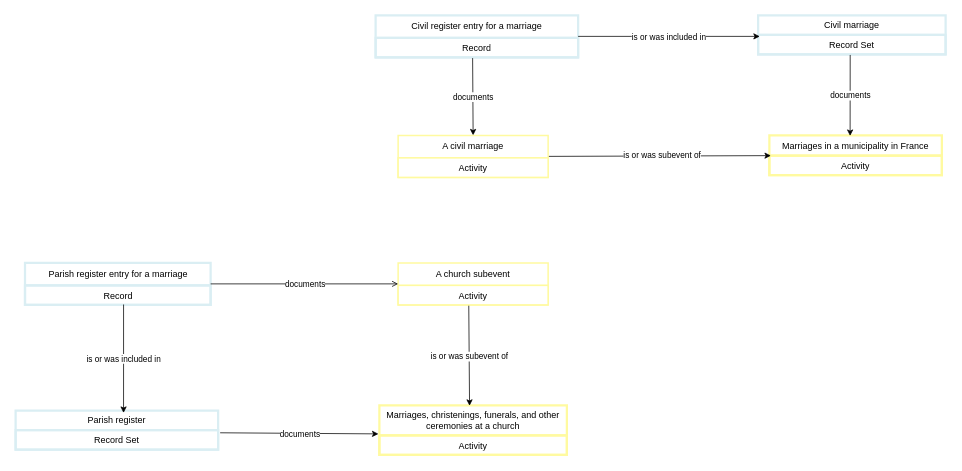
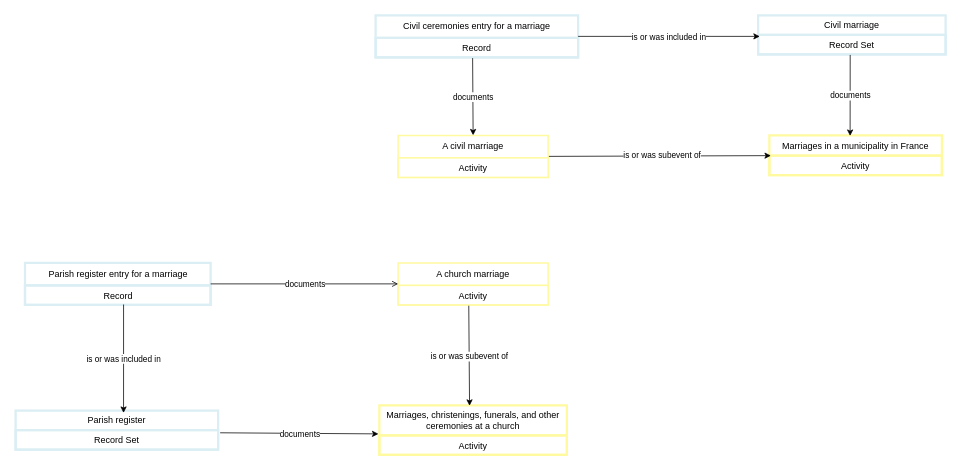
node "Civil register entry for a marriage": label "Civil register entry for a marriage" -> "Civil ceremonies entry for a marriage"
node "A church subevent": label "A church subevent" -> "A church marriage"
